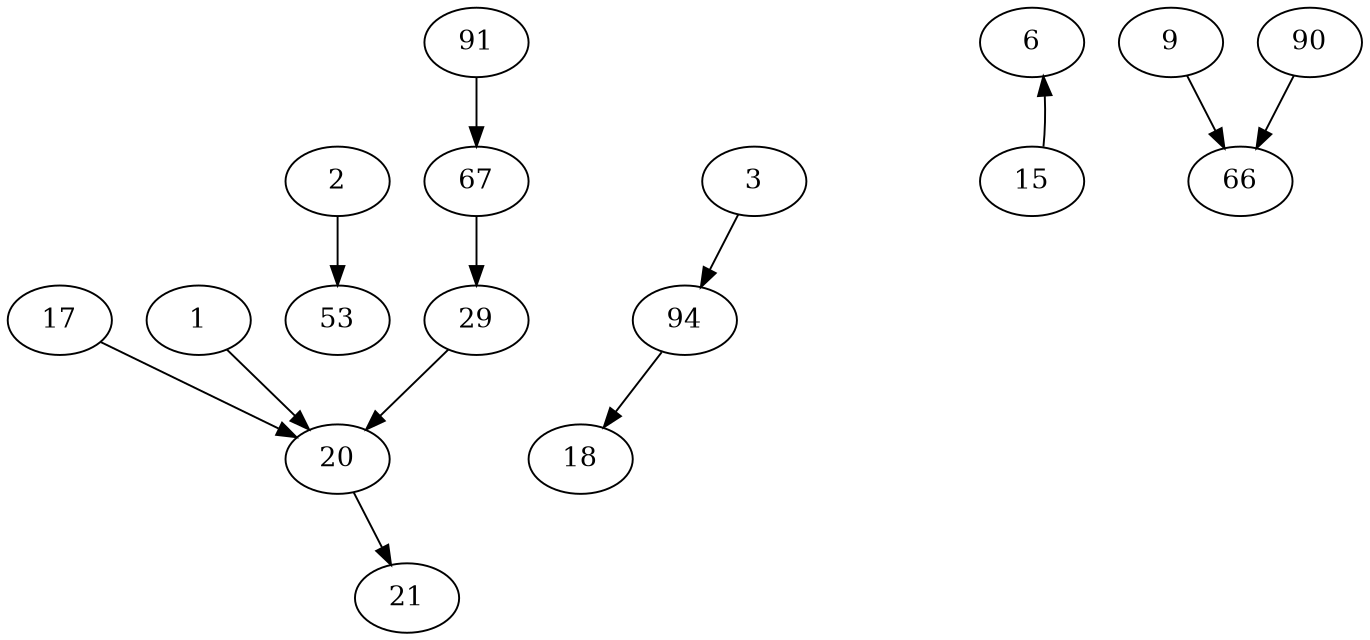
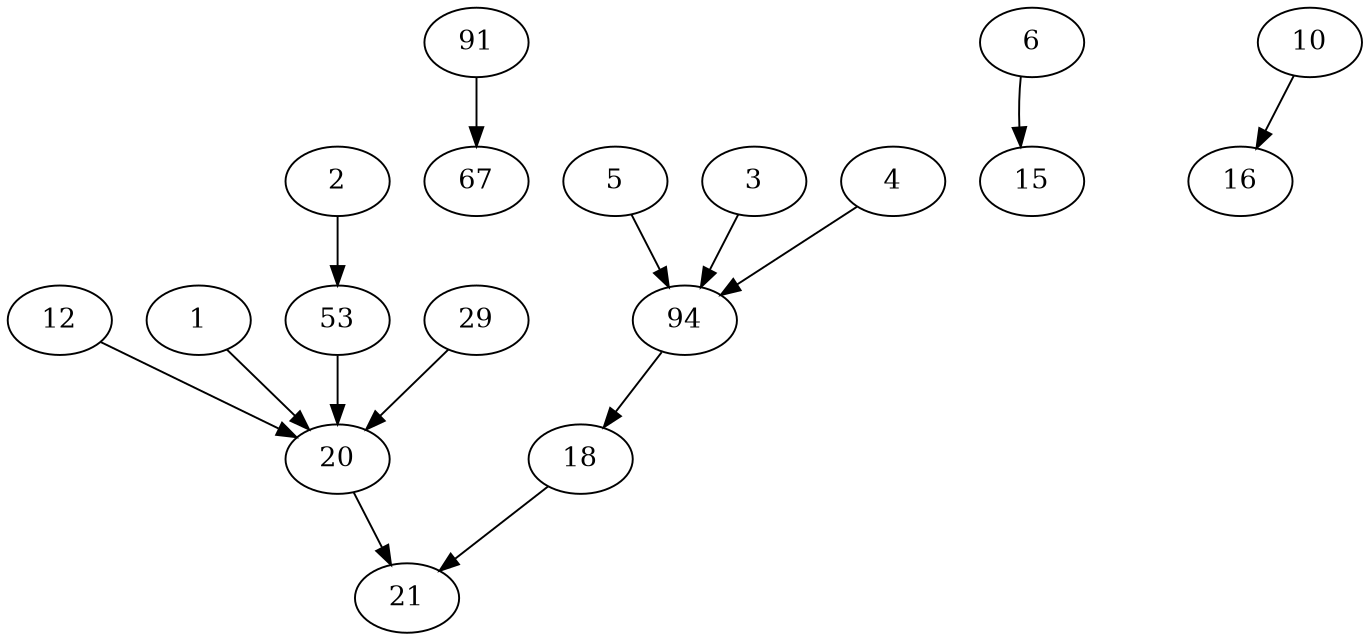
node "9": removed
node "90": label "90" -> "10"
edge "15" -> "6": reversed
node "5": added
node "4": added
node "66": label "66" -> "16"
edge "67" -> "29": removed
node "17": label "17" -> "12"
edge "53" -> "20": added
edge "18" -> "21": added
